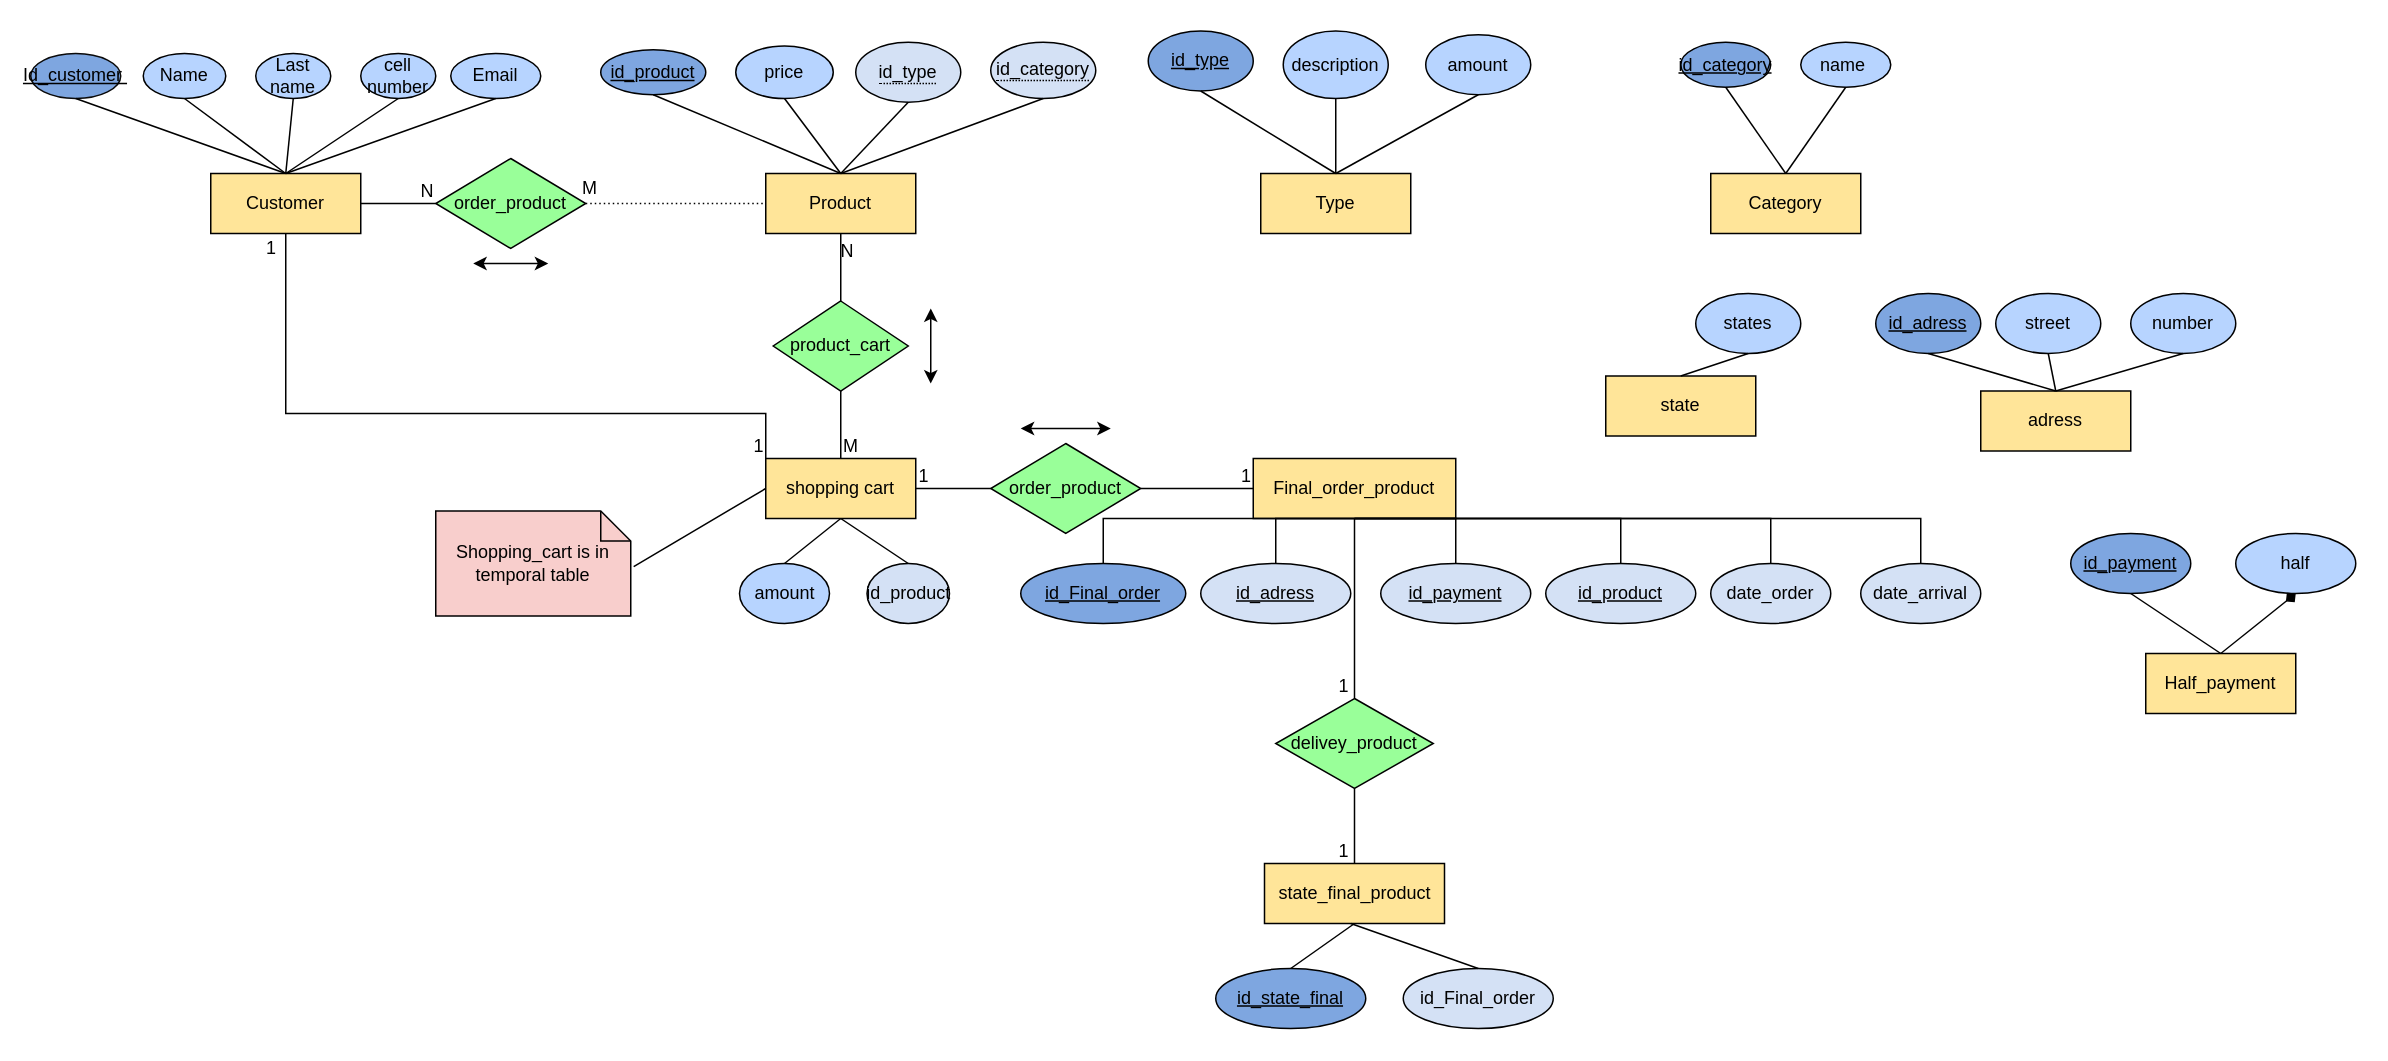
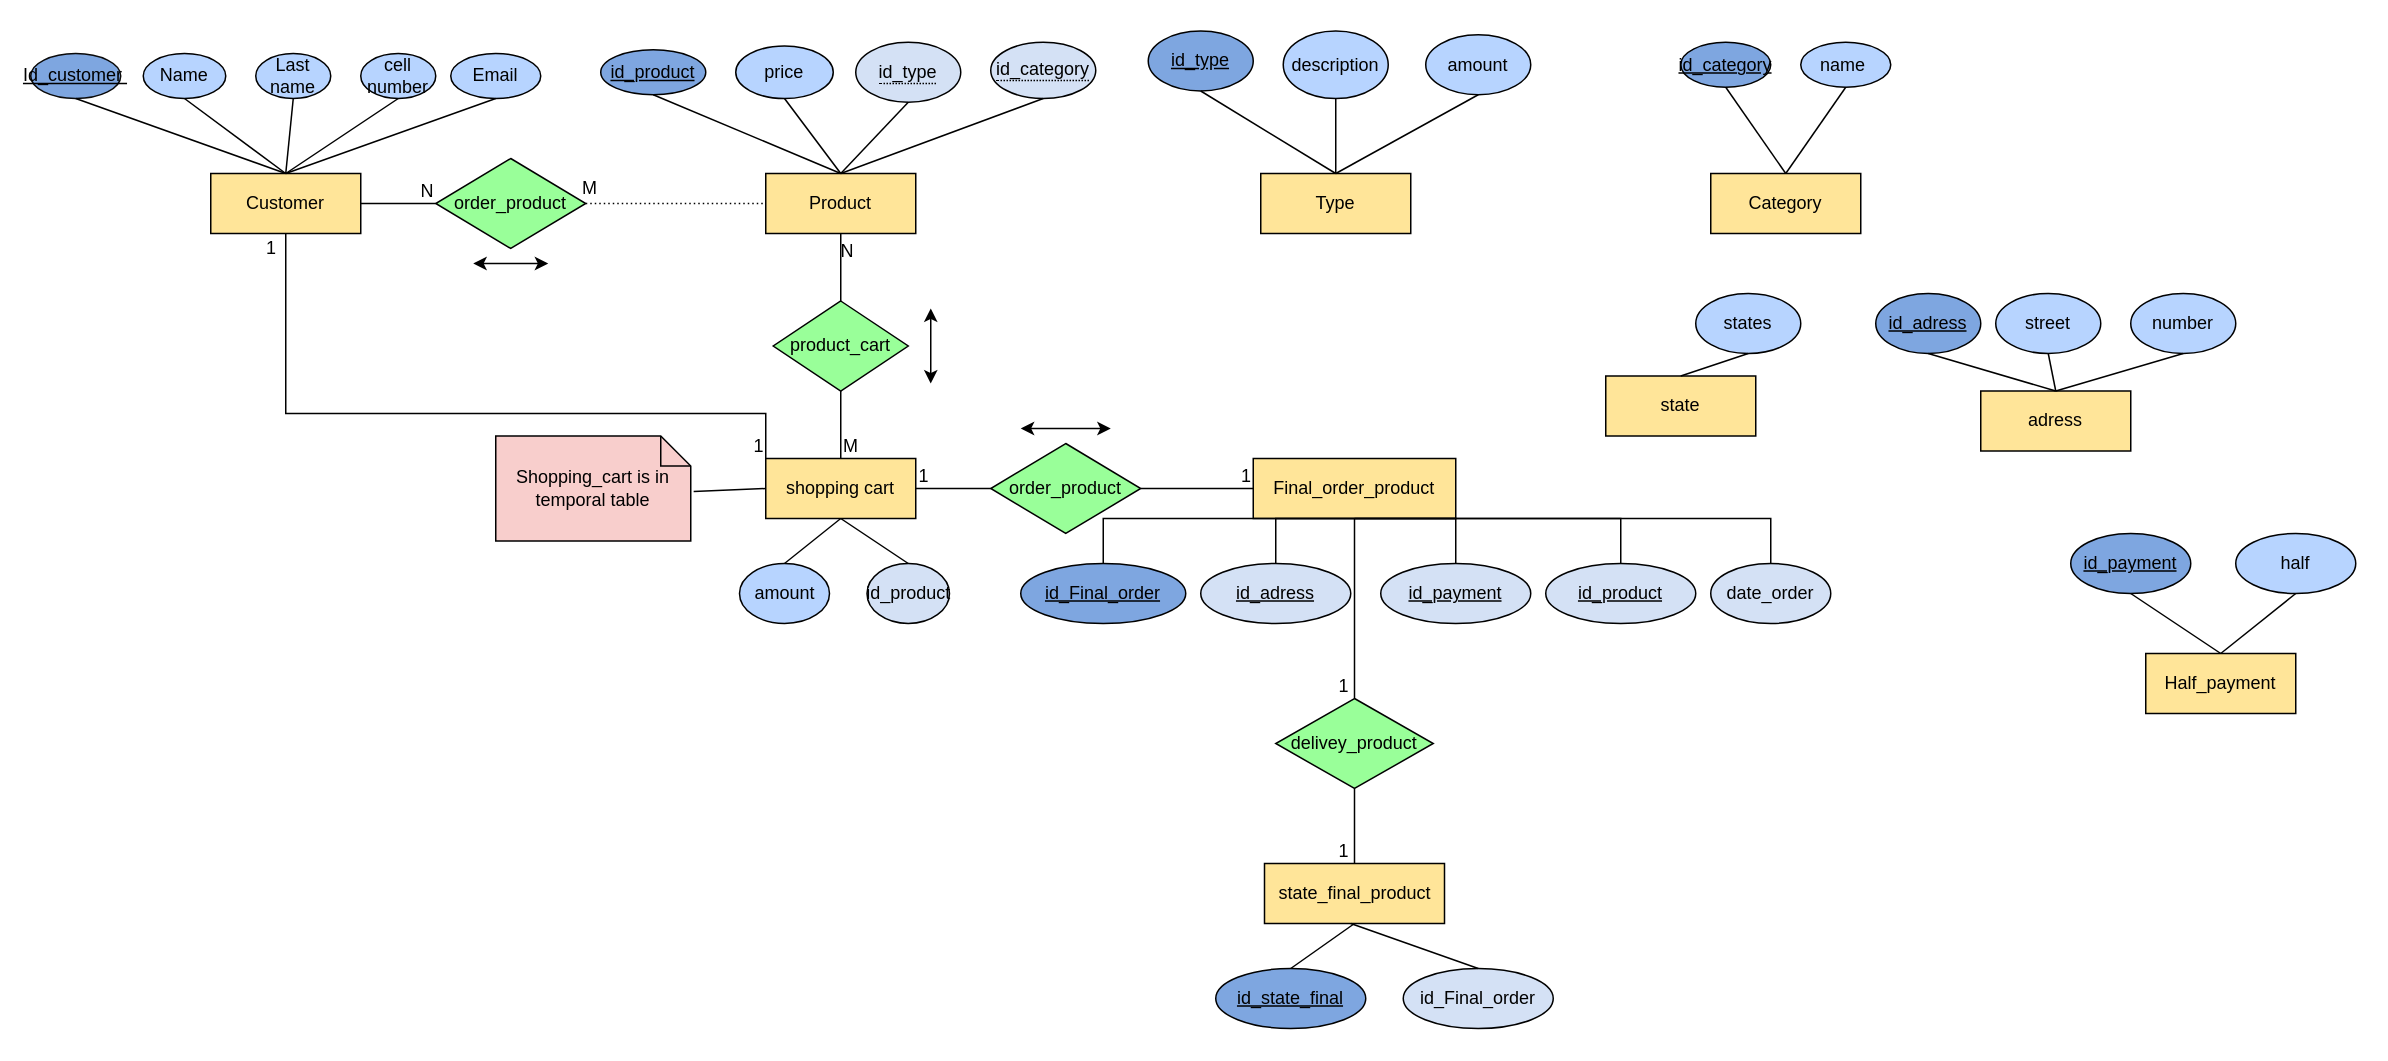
edge "Final_order_product" -- "date_arrival": removed
node "Shopping_cart is in temporal table": moved (533, 563) -> (593, 488)
node "date_arrival": removed
edge "Half_payment" -> "half": arrowhead diamond -> none
